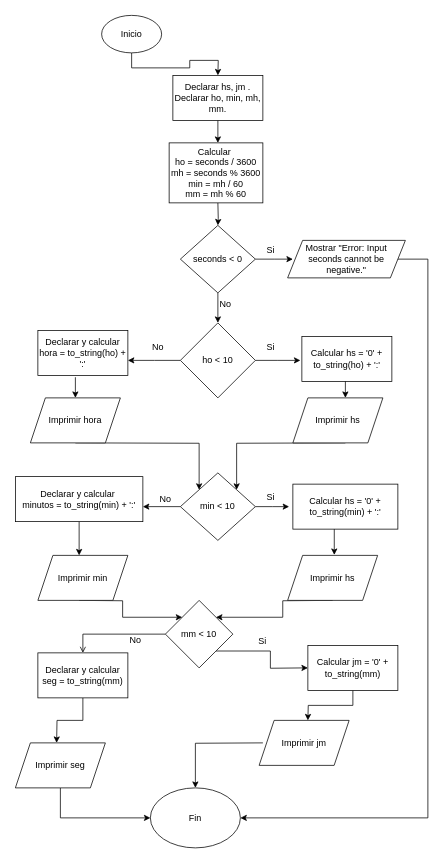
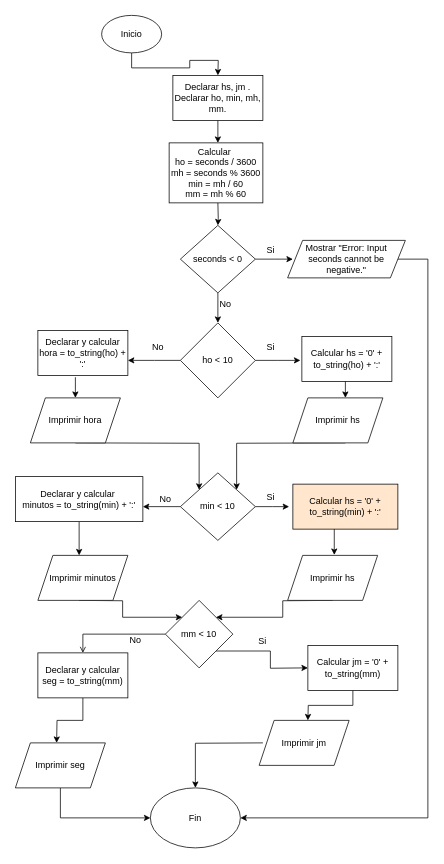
node "Calcular hs = '0' + to_string(min) + ':'": fillcolor #ffffff -> #ffe6cc
node "Imprimir min": label "Imprimir min" -> "Imprimir minutos"
